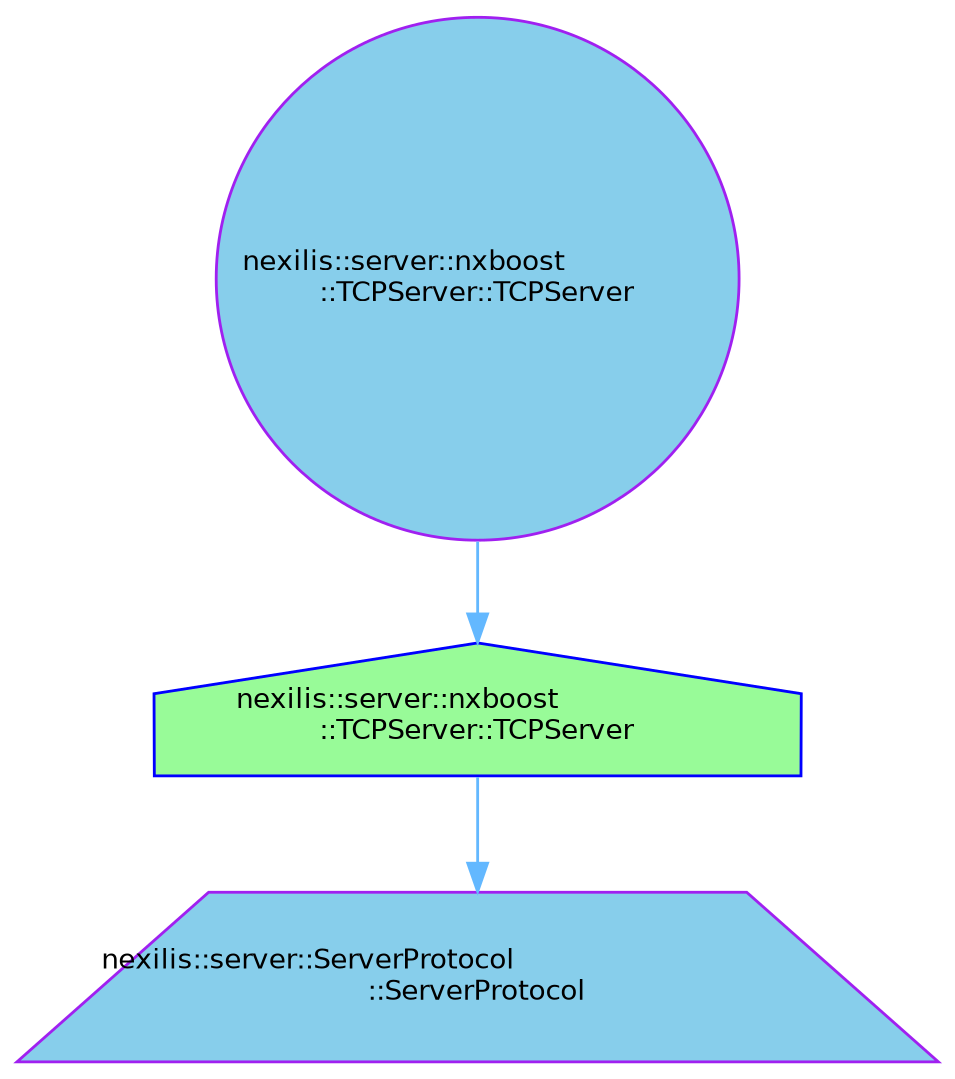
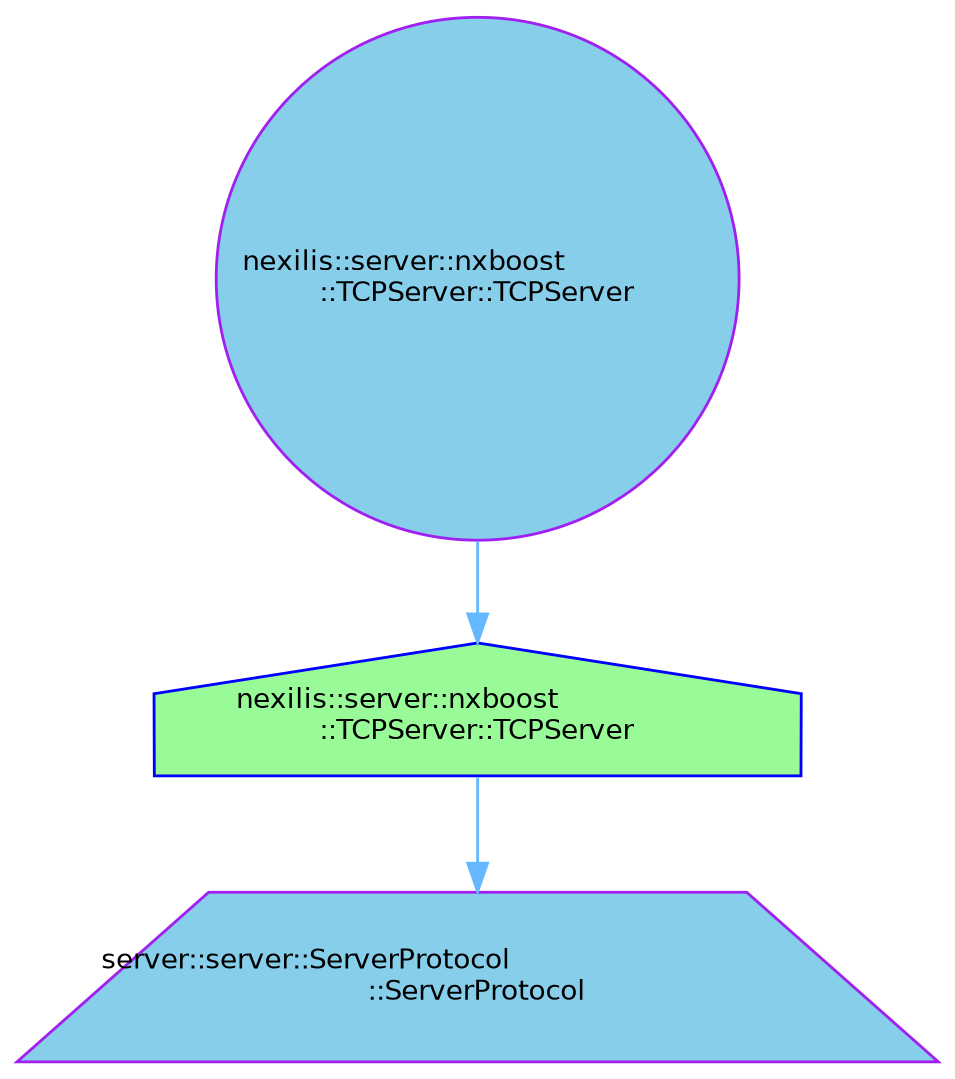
node "nexilis::server::ServerProtocol ::ServerProtocol": label "nexilis::server::ServerProtocol ::ServerProtocol" -> "server::server::ServerProtocol ::ServerProtocol"
